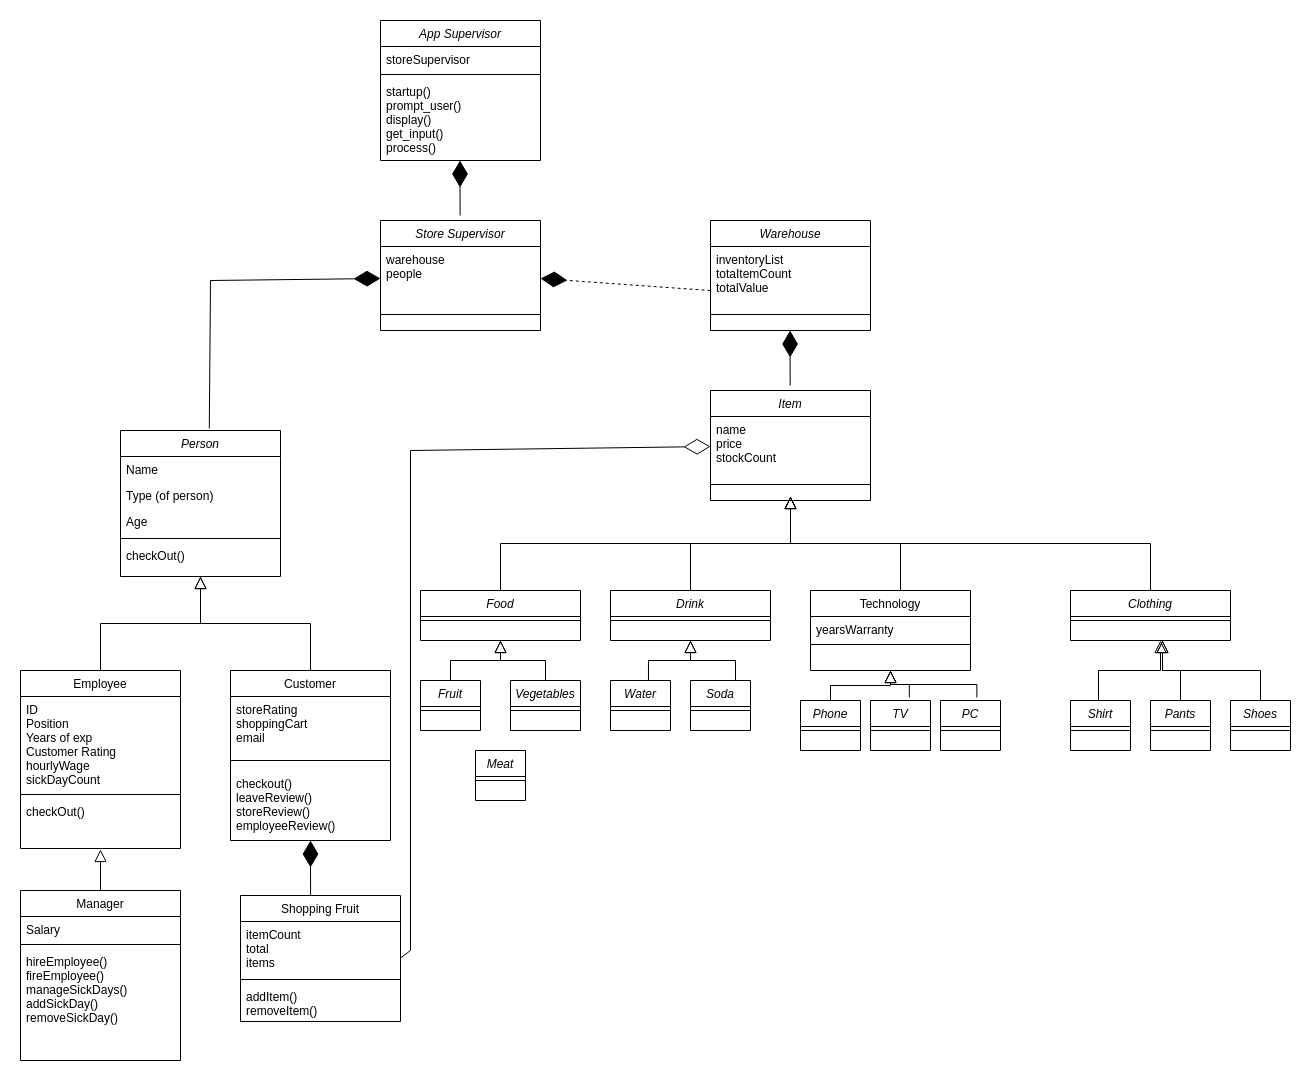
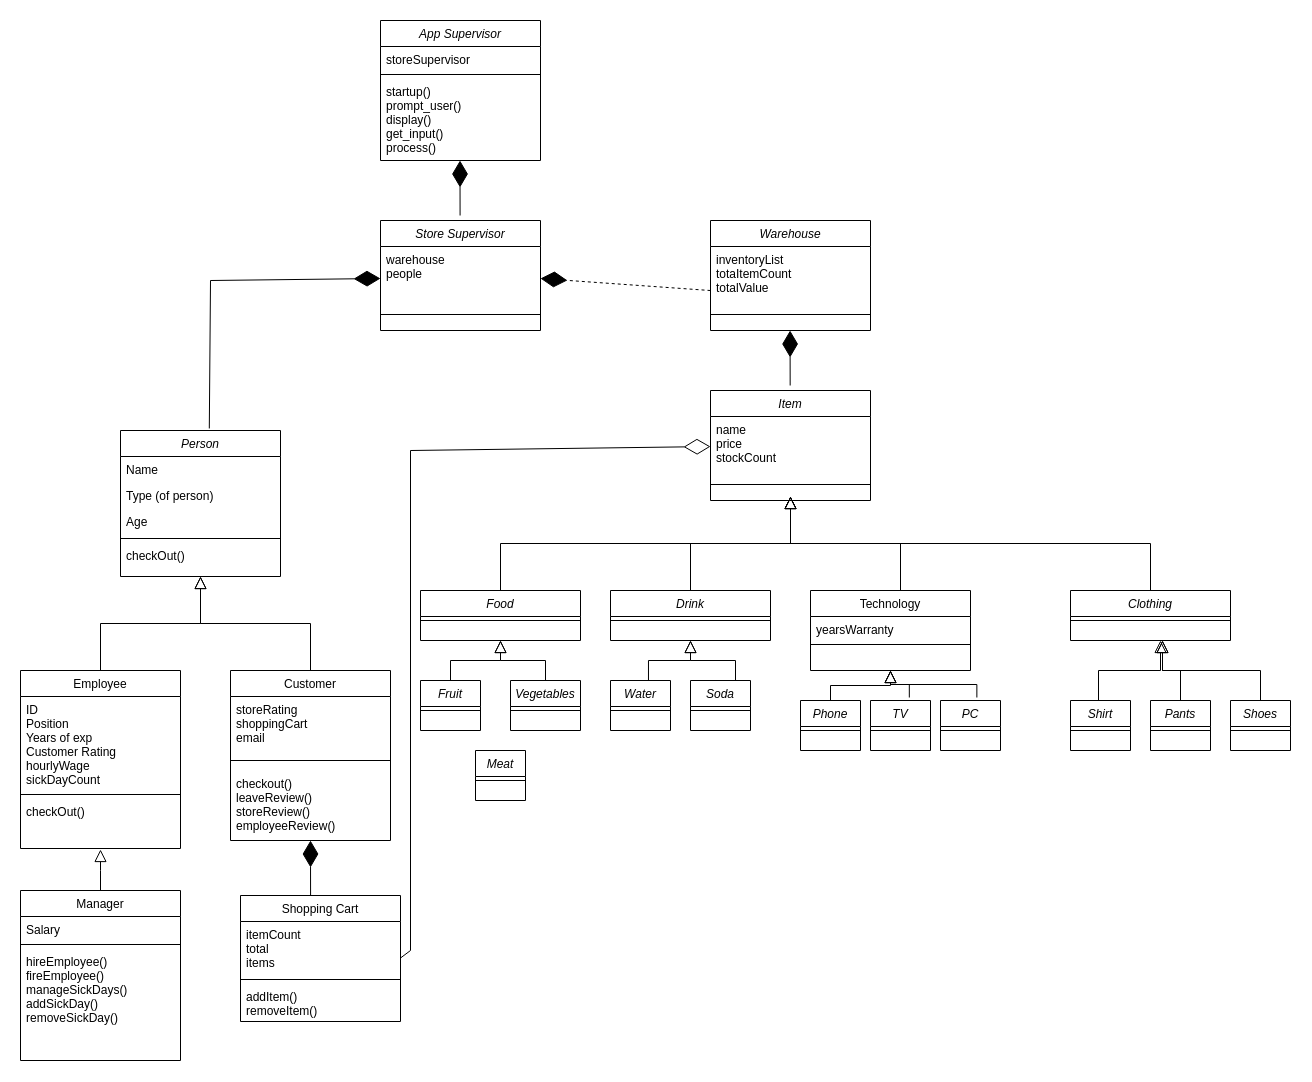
node "Shopping Fruit": label "Shopping Fruit" -> "Shopping Cart"
